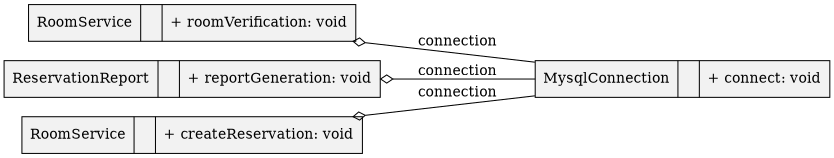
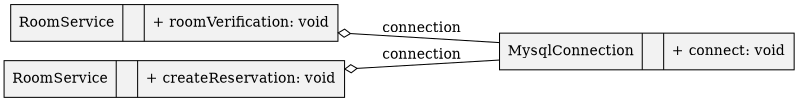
node "ReservationReport": removed
